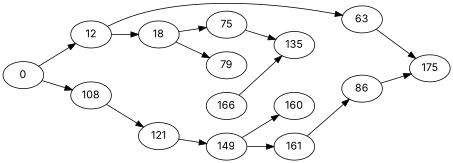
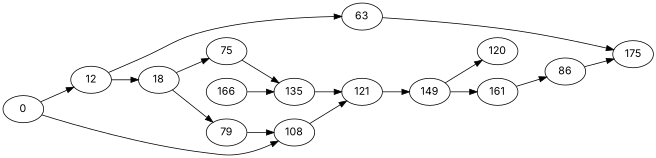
edge "135" -> "121": added
node "160": label "160" -> "120"
edge "79" -> "108": added
